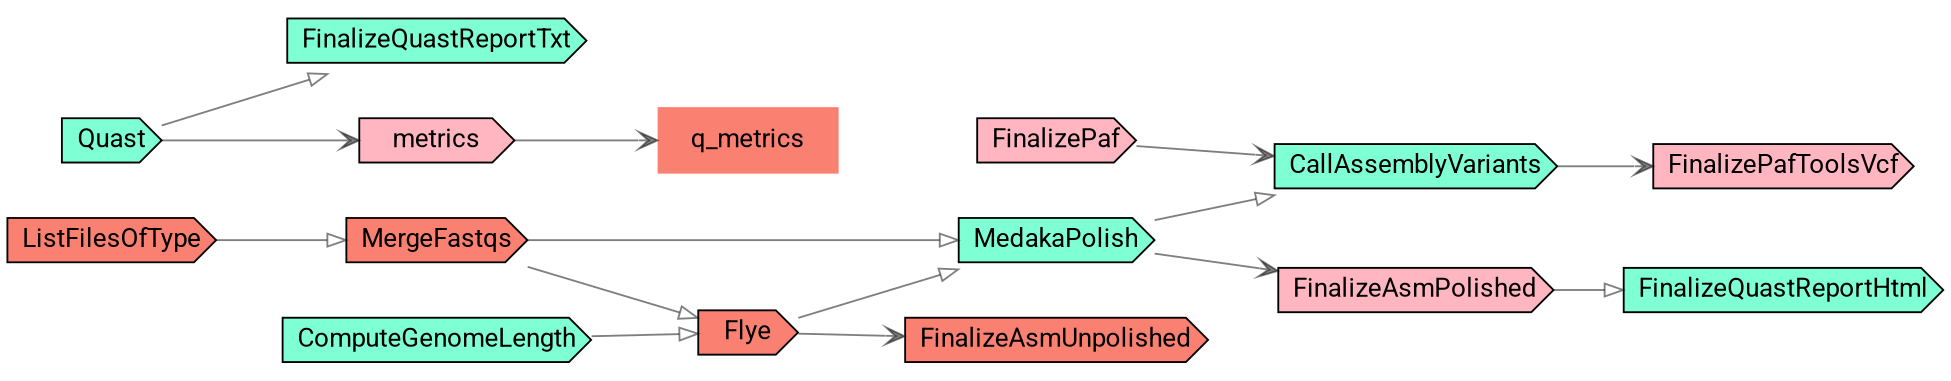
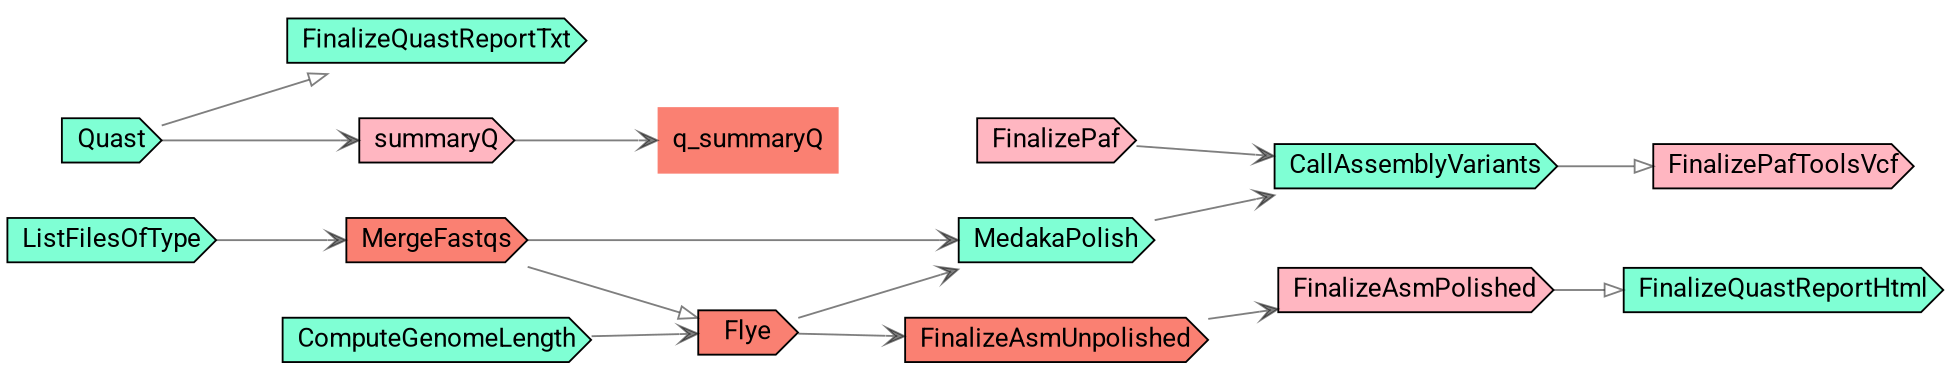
node "metrics": label "metrics" -> "summaryQ"
node "q_metrics": label "q_metrics" -> "q_summaryQ"
edge "CallAssemblyVariants" -> "FinalizePafToolsVcf": arrowhead vee -> onormal
edge "MedakaPolish" -> "CallAssemblyVariants": arrowhead onormal -> vee
node "ListFilesOfType": fillcolor salmon -> aquamarine
edge "ListFilesOfType" -> "MergeFastqs": arrowhead onormal -> vee
edge "MergeFastqs" -> "MedakaPolish": arrowhead onormal -> vee
edge "MedakaPolish" -> "FinalizeAsmPolished": now "FinalizeAsmUnpolished" -> "FinalizeAsmPolished"
edge "Flye" -> "MedakaPolish": arrowhead onormal -> vee
edge "ComputeGenomeLength" -> "Flye": arrowhead onormal -> vee
